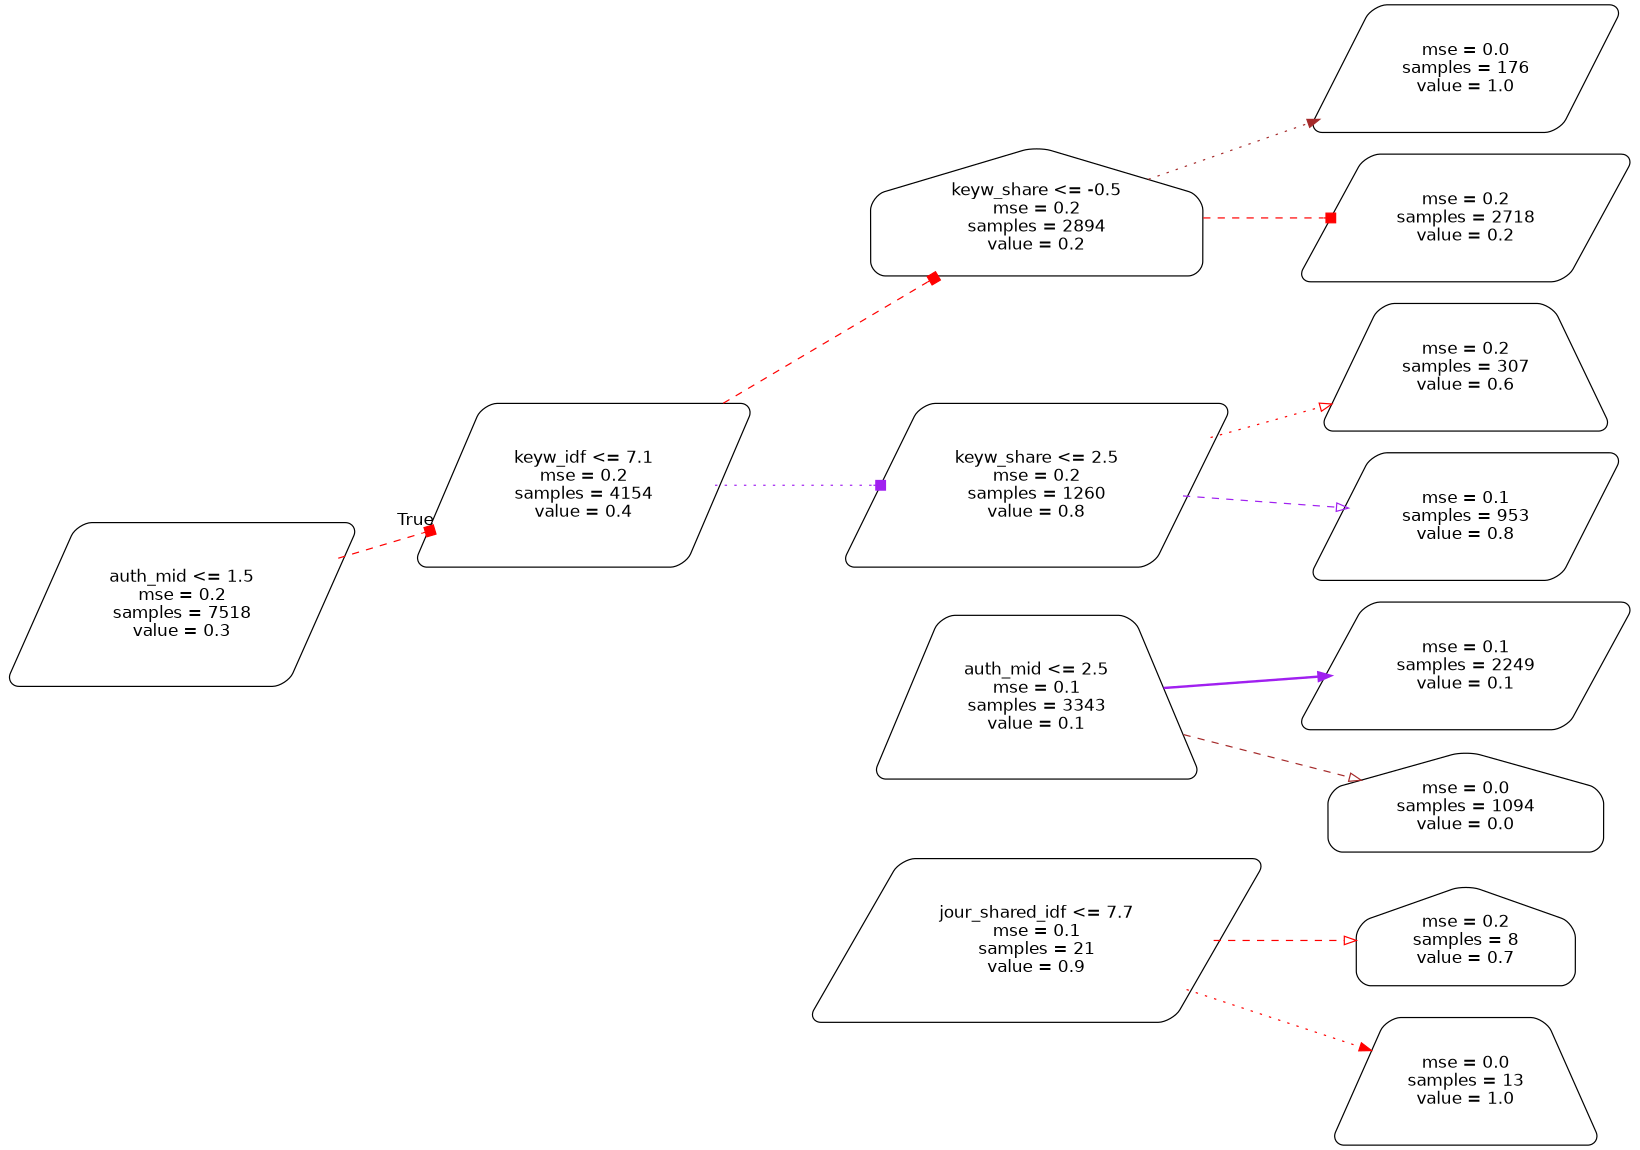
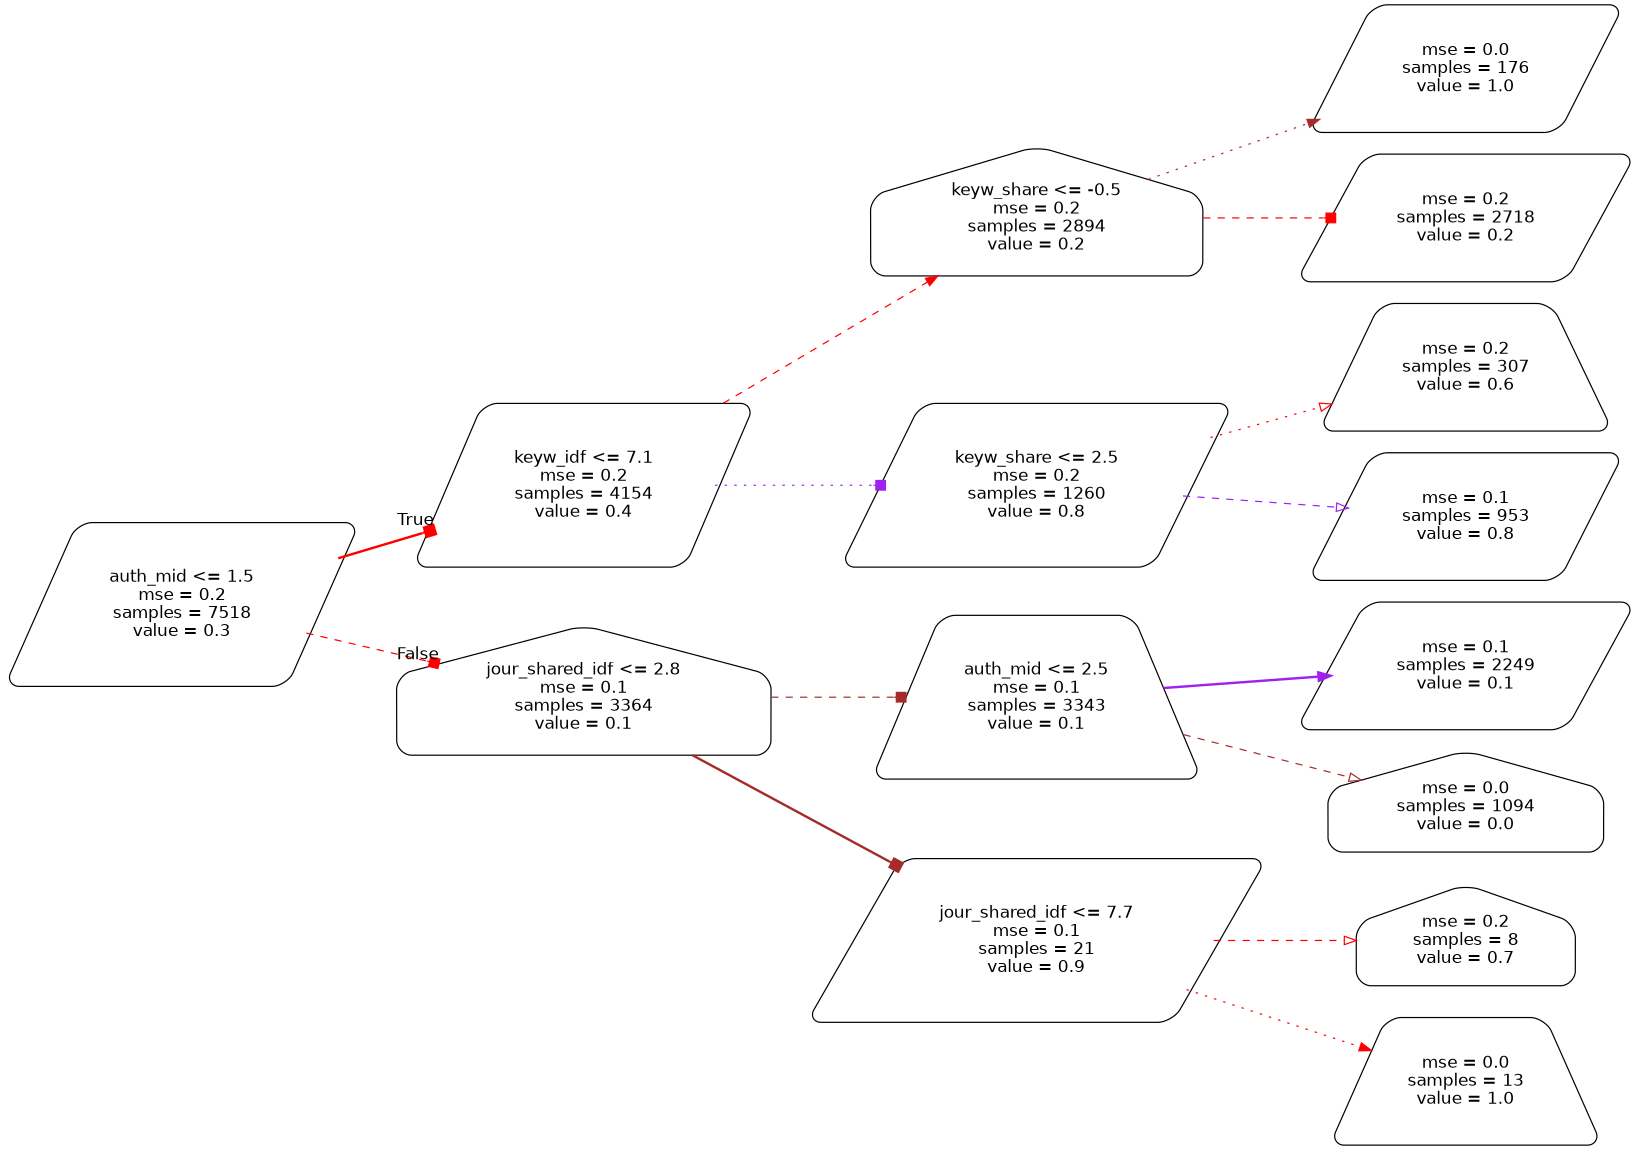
edge "keyw_idf <= 7.1 mse = 0.2 samples = 4154 value = 0.4" -> "keyw_share <= -0.5 mse = 0.2 samples = 2894 value = 0.2": arrowhead box -> normal
edge "auth_mid <= 1.5 mse = 0.2 samples = 7518 value = 0.3" -> "keyw_idf <= 7.1 mse = 0.2 samples = 4154 value = 0.4": style dashed -> bold
node "jour_shared_idf <= 2.8 mse = 0.1 samples = 3364 value = 0.1": added
